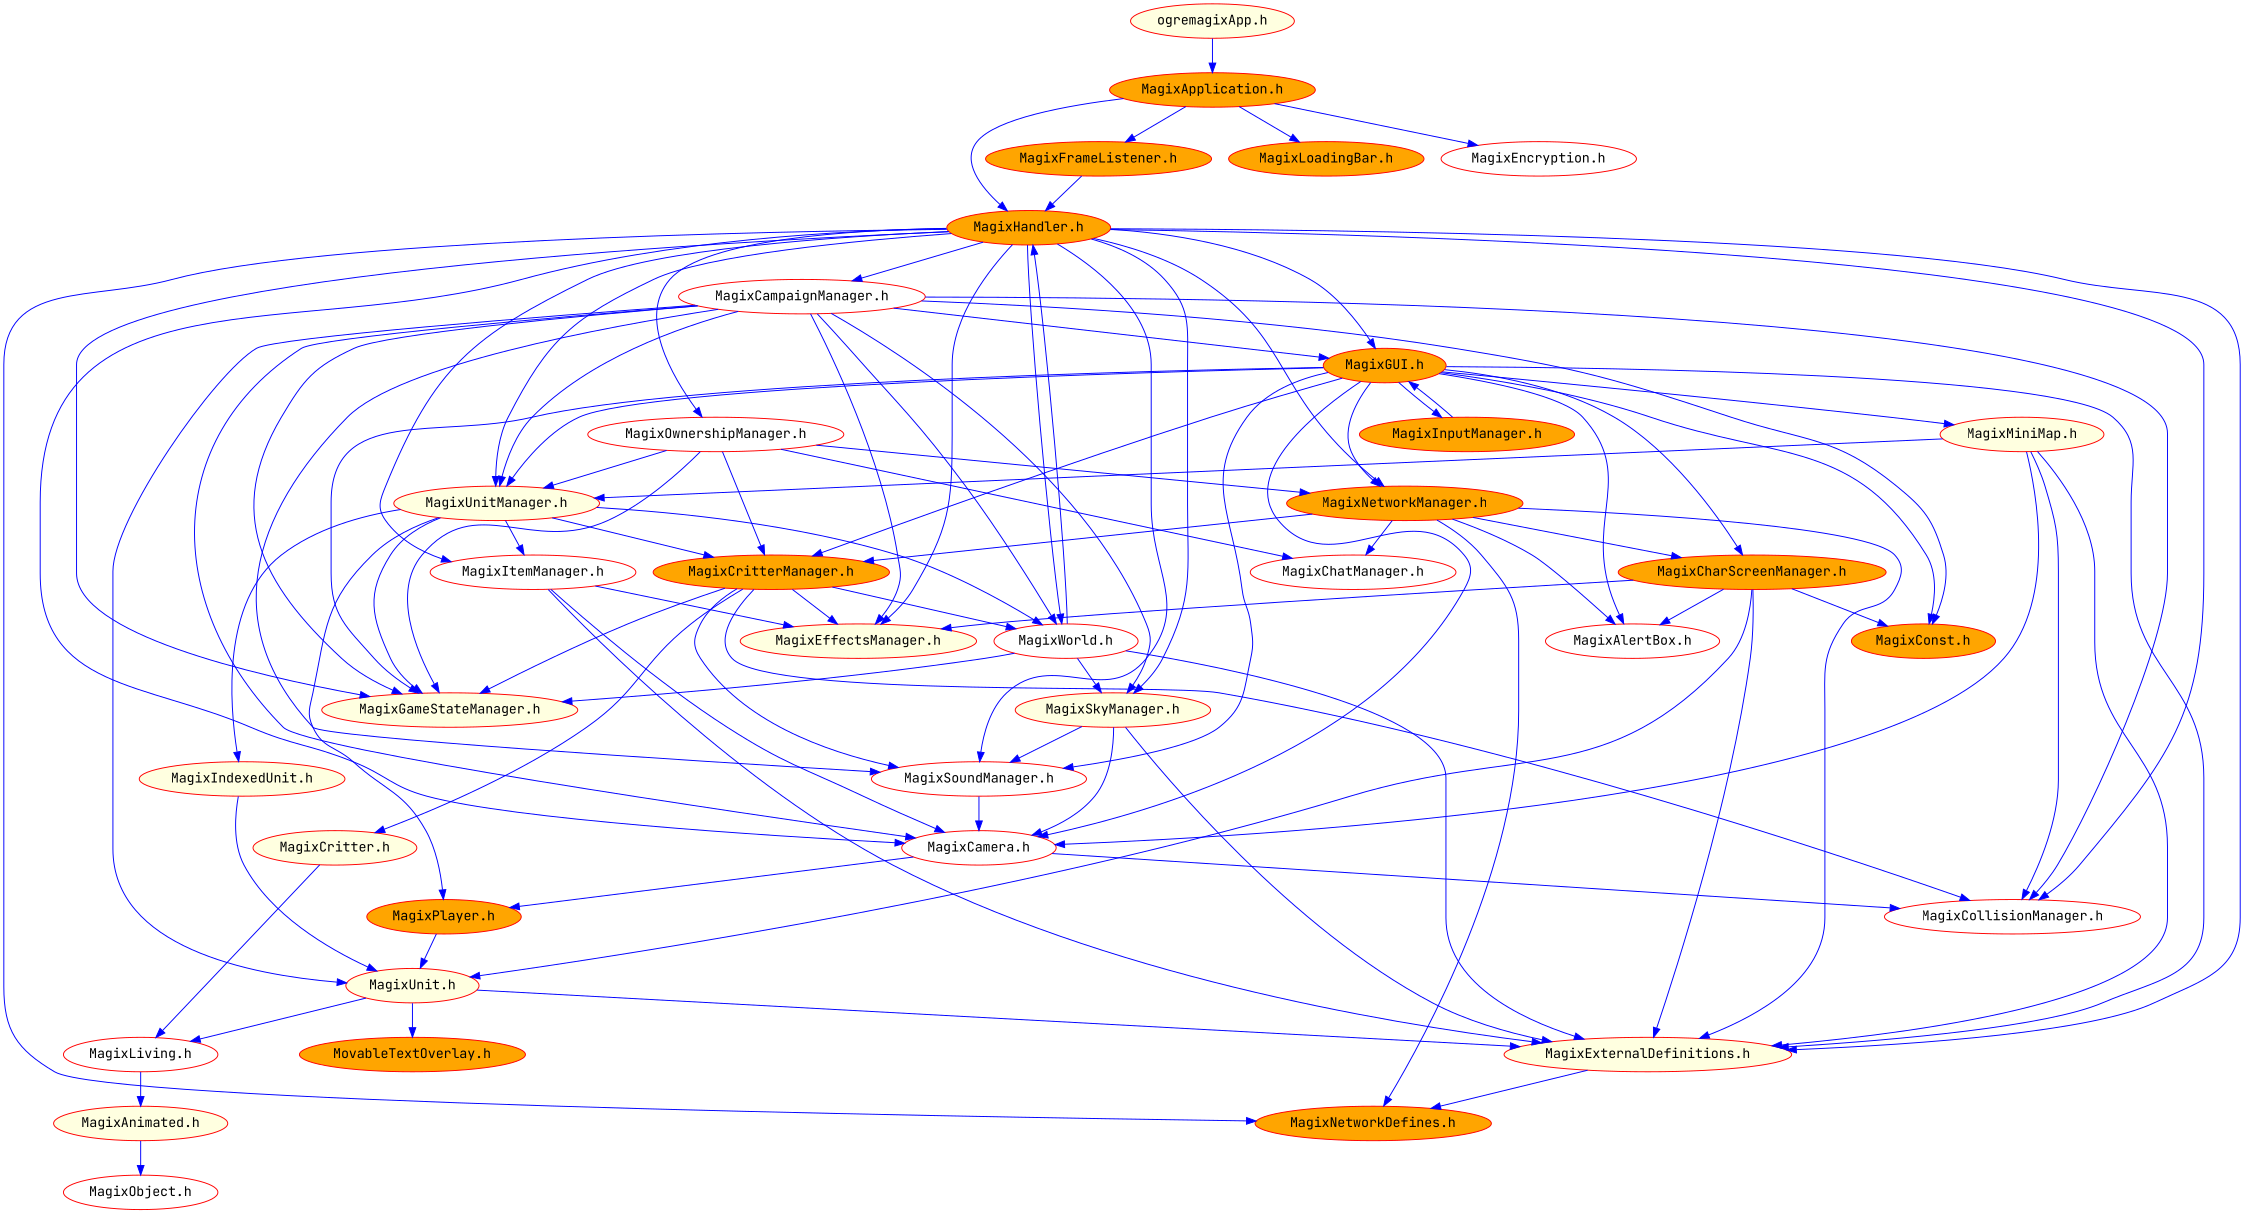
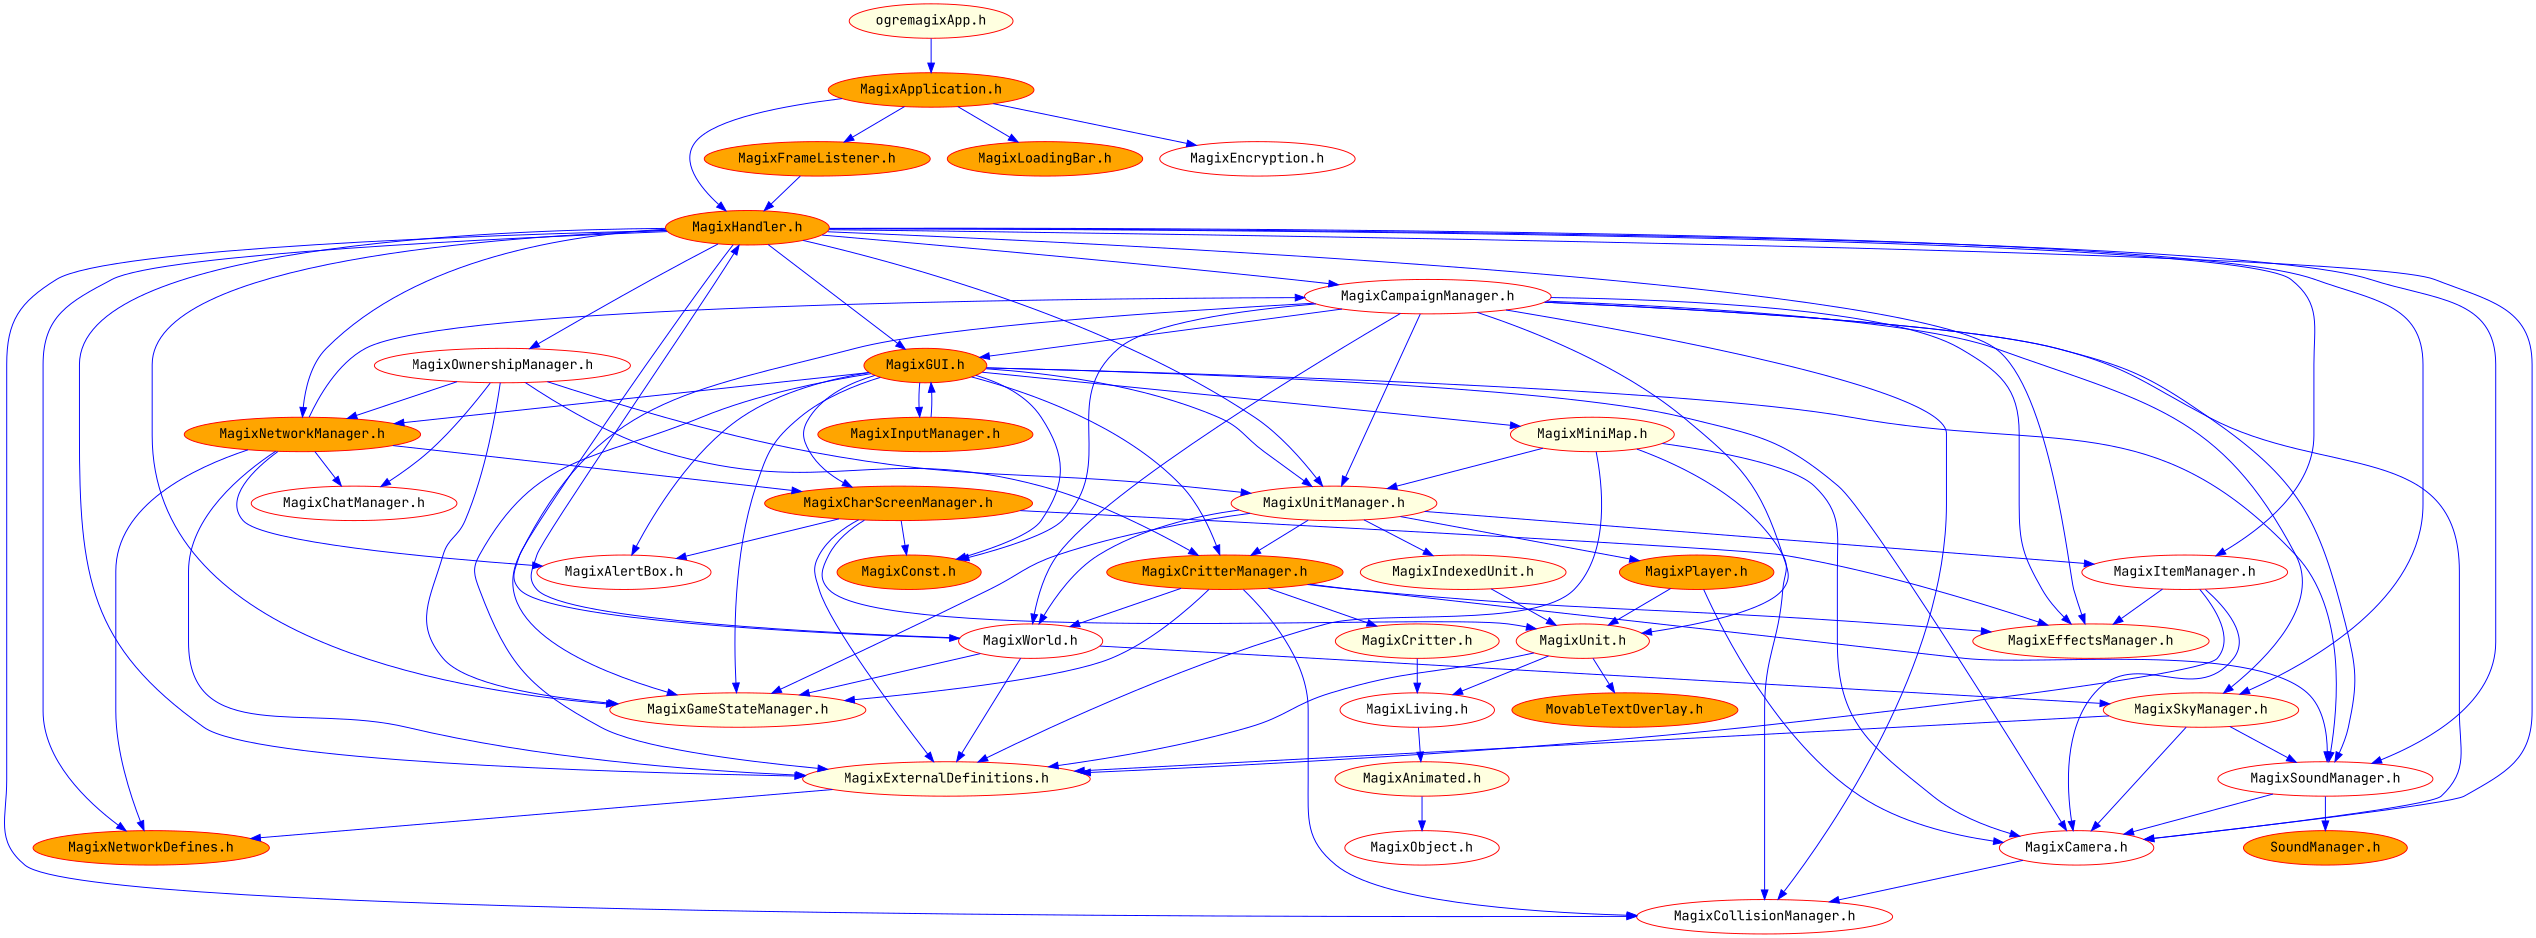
edge "MagixNetworkManager.h" -> "MagixCritterManager.h": now "MagixNetworkManager.h" -> "MagixCampaignManager.h"
node "SoundManager.h": added
edge "MagixCamera.h" -> "MagixPlayer.h": reversed
